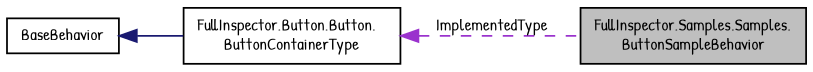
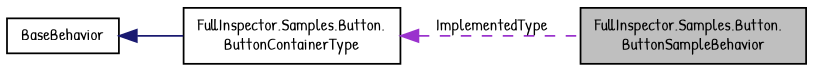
node "FullInspector.Button.Button. ButtonContainerType": label "FullInspector.Button.Button. ButtonContainerType" -> "FullInspector.Samples.Button. ButtonContainerType"
node "FullInspector.Samples.Samples. ButtonSampleBehavior": label "FullInspector.Samples.Samples. ButtonSampleBehavior" -> "FullInspector.Samples.Button. ButtonSampleBehavior"
